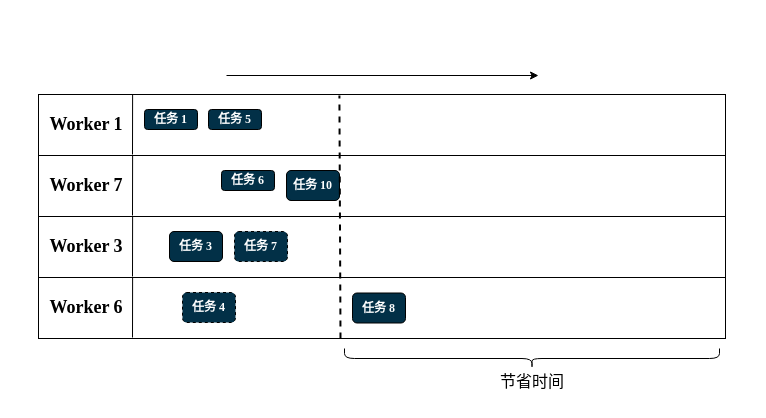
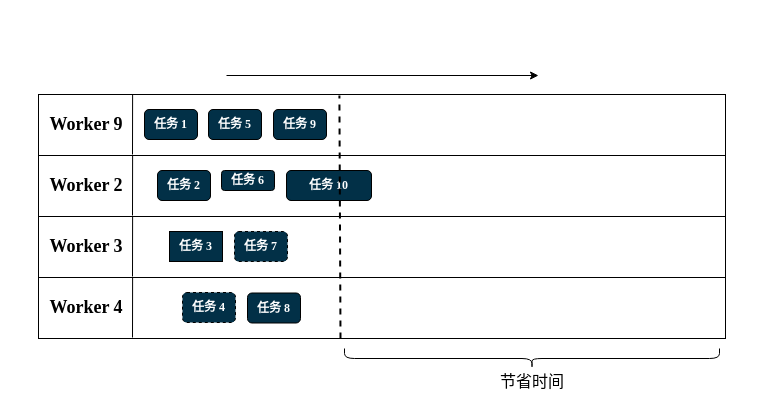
node "任务 1": size 53x20 -> 53x30
node "任务 5": size 53x20 -> 53x30
node "Worker 1": label "Worker 1" -> "Worker 9"
node "任务 9": added
node "Worker 7": label "Worker 7" -> "Worker 2"
node "任务 2": added
node "任务 10": size 53x30 -> 85x30
node "任务 3": shape rounded rectangle -> rectangle
node "Worker 6": label "Worker 6" -> "Worker 4"
node "任务 8": moved (379, 308) -> (274, 308)
